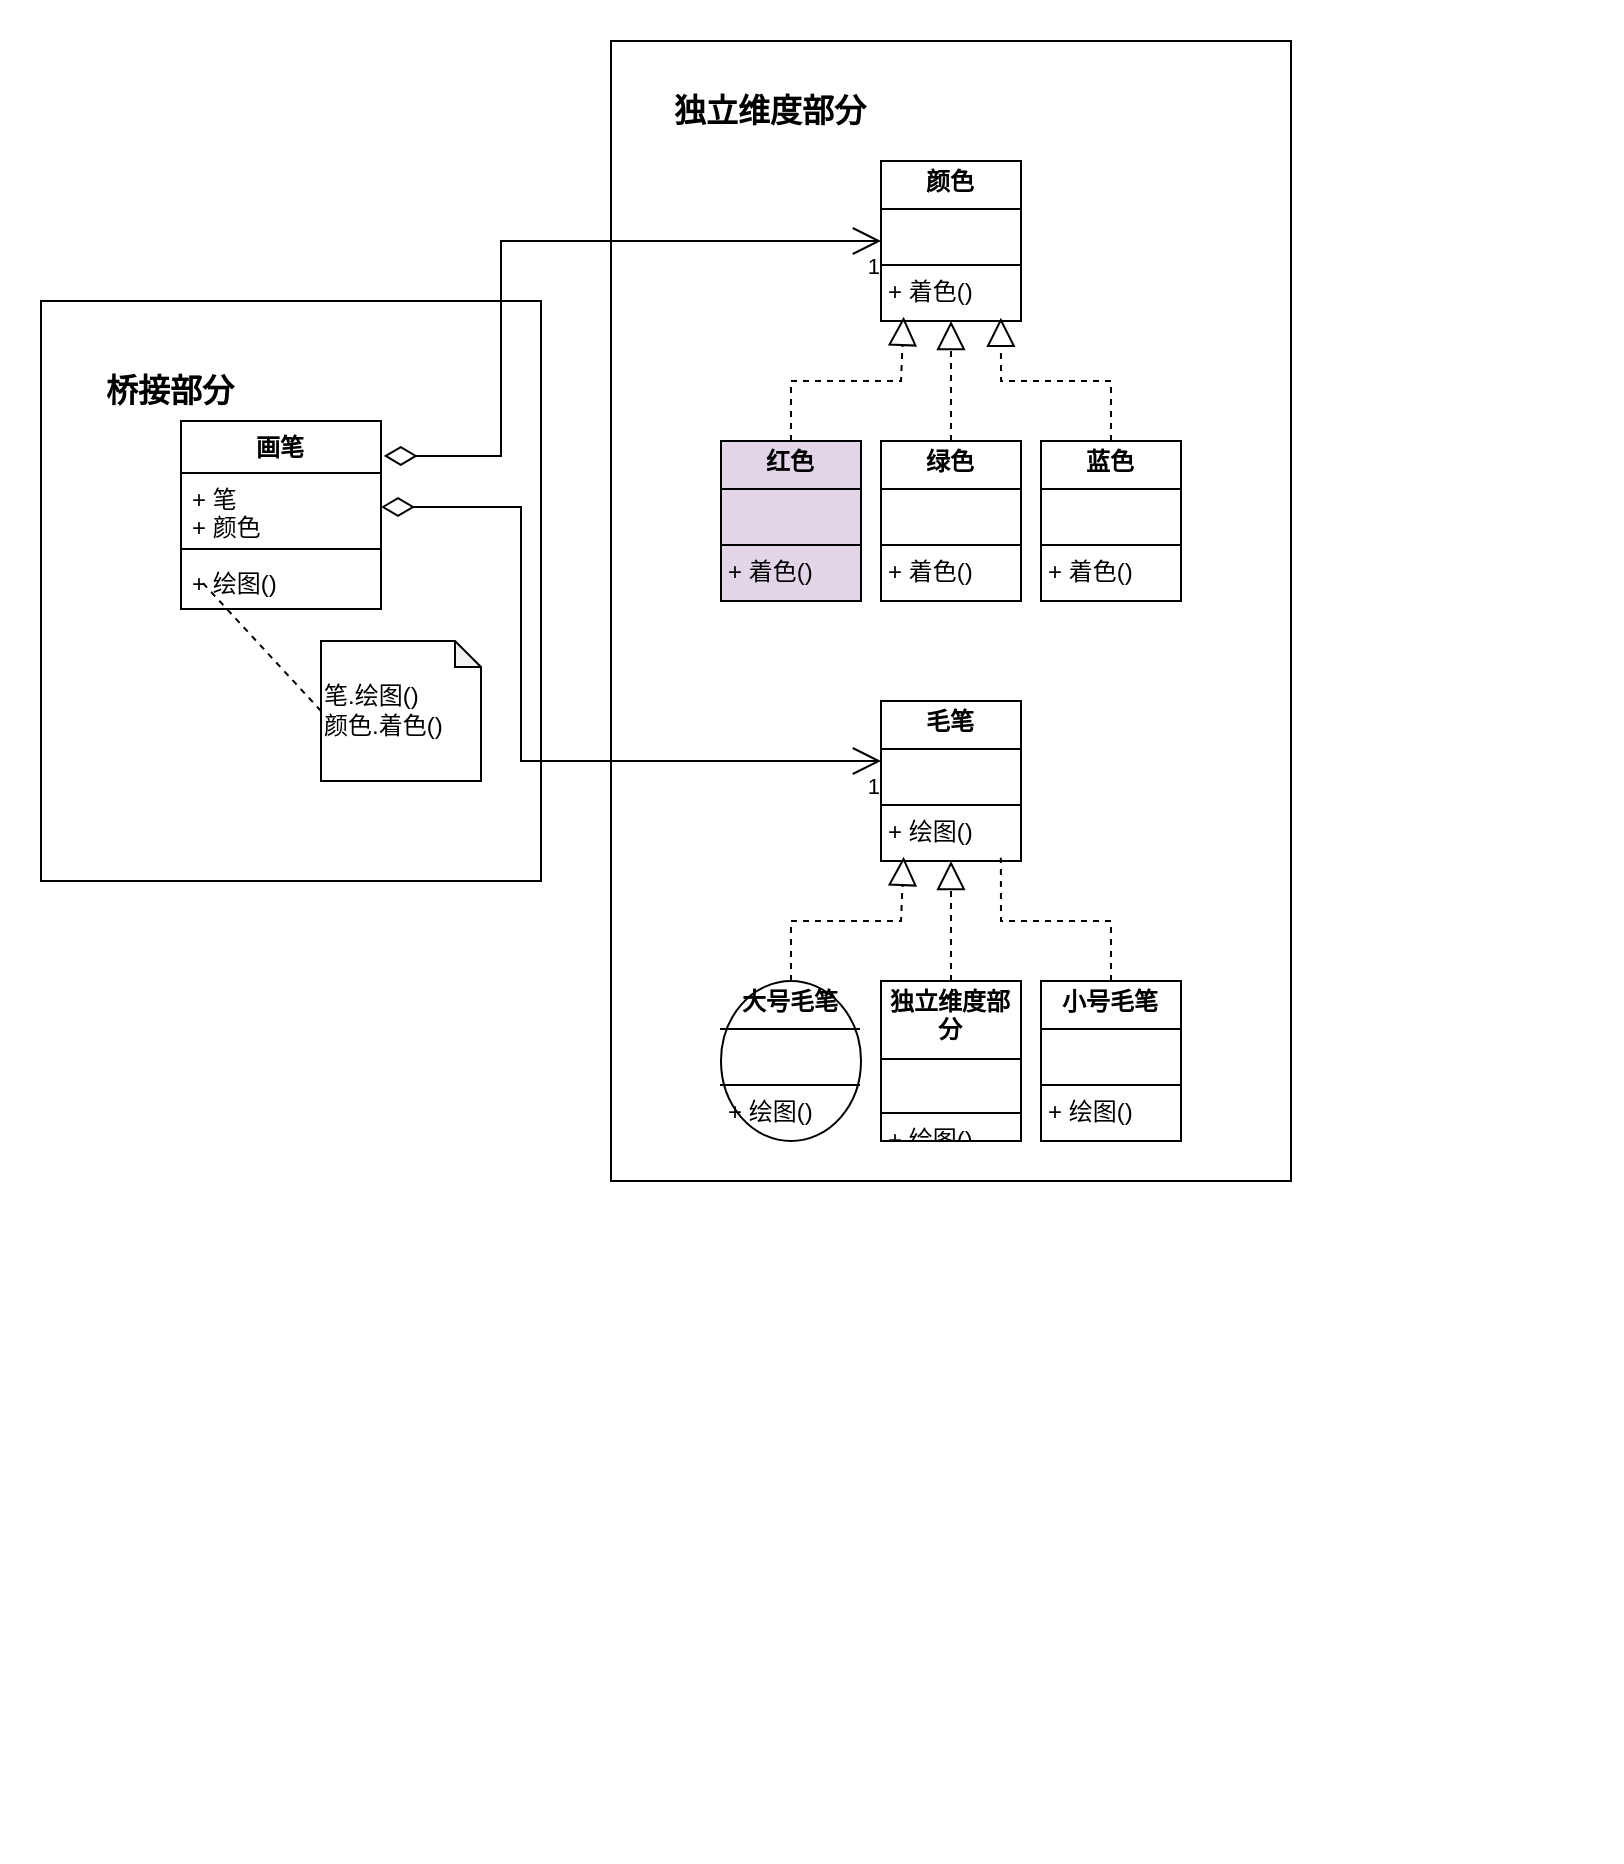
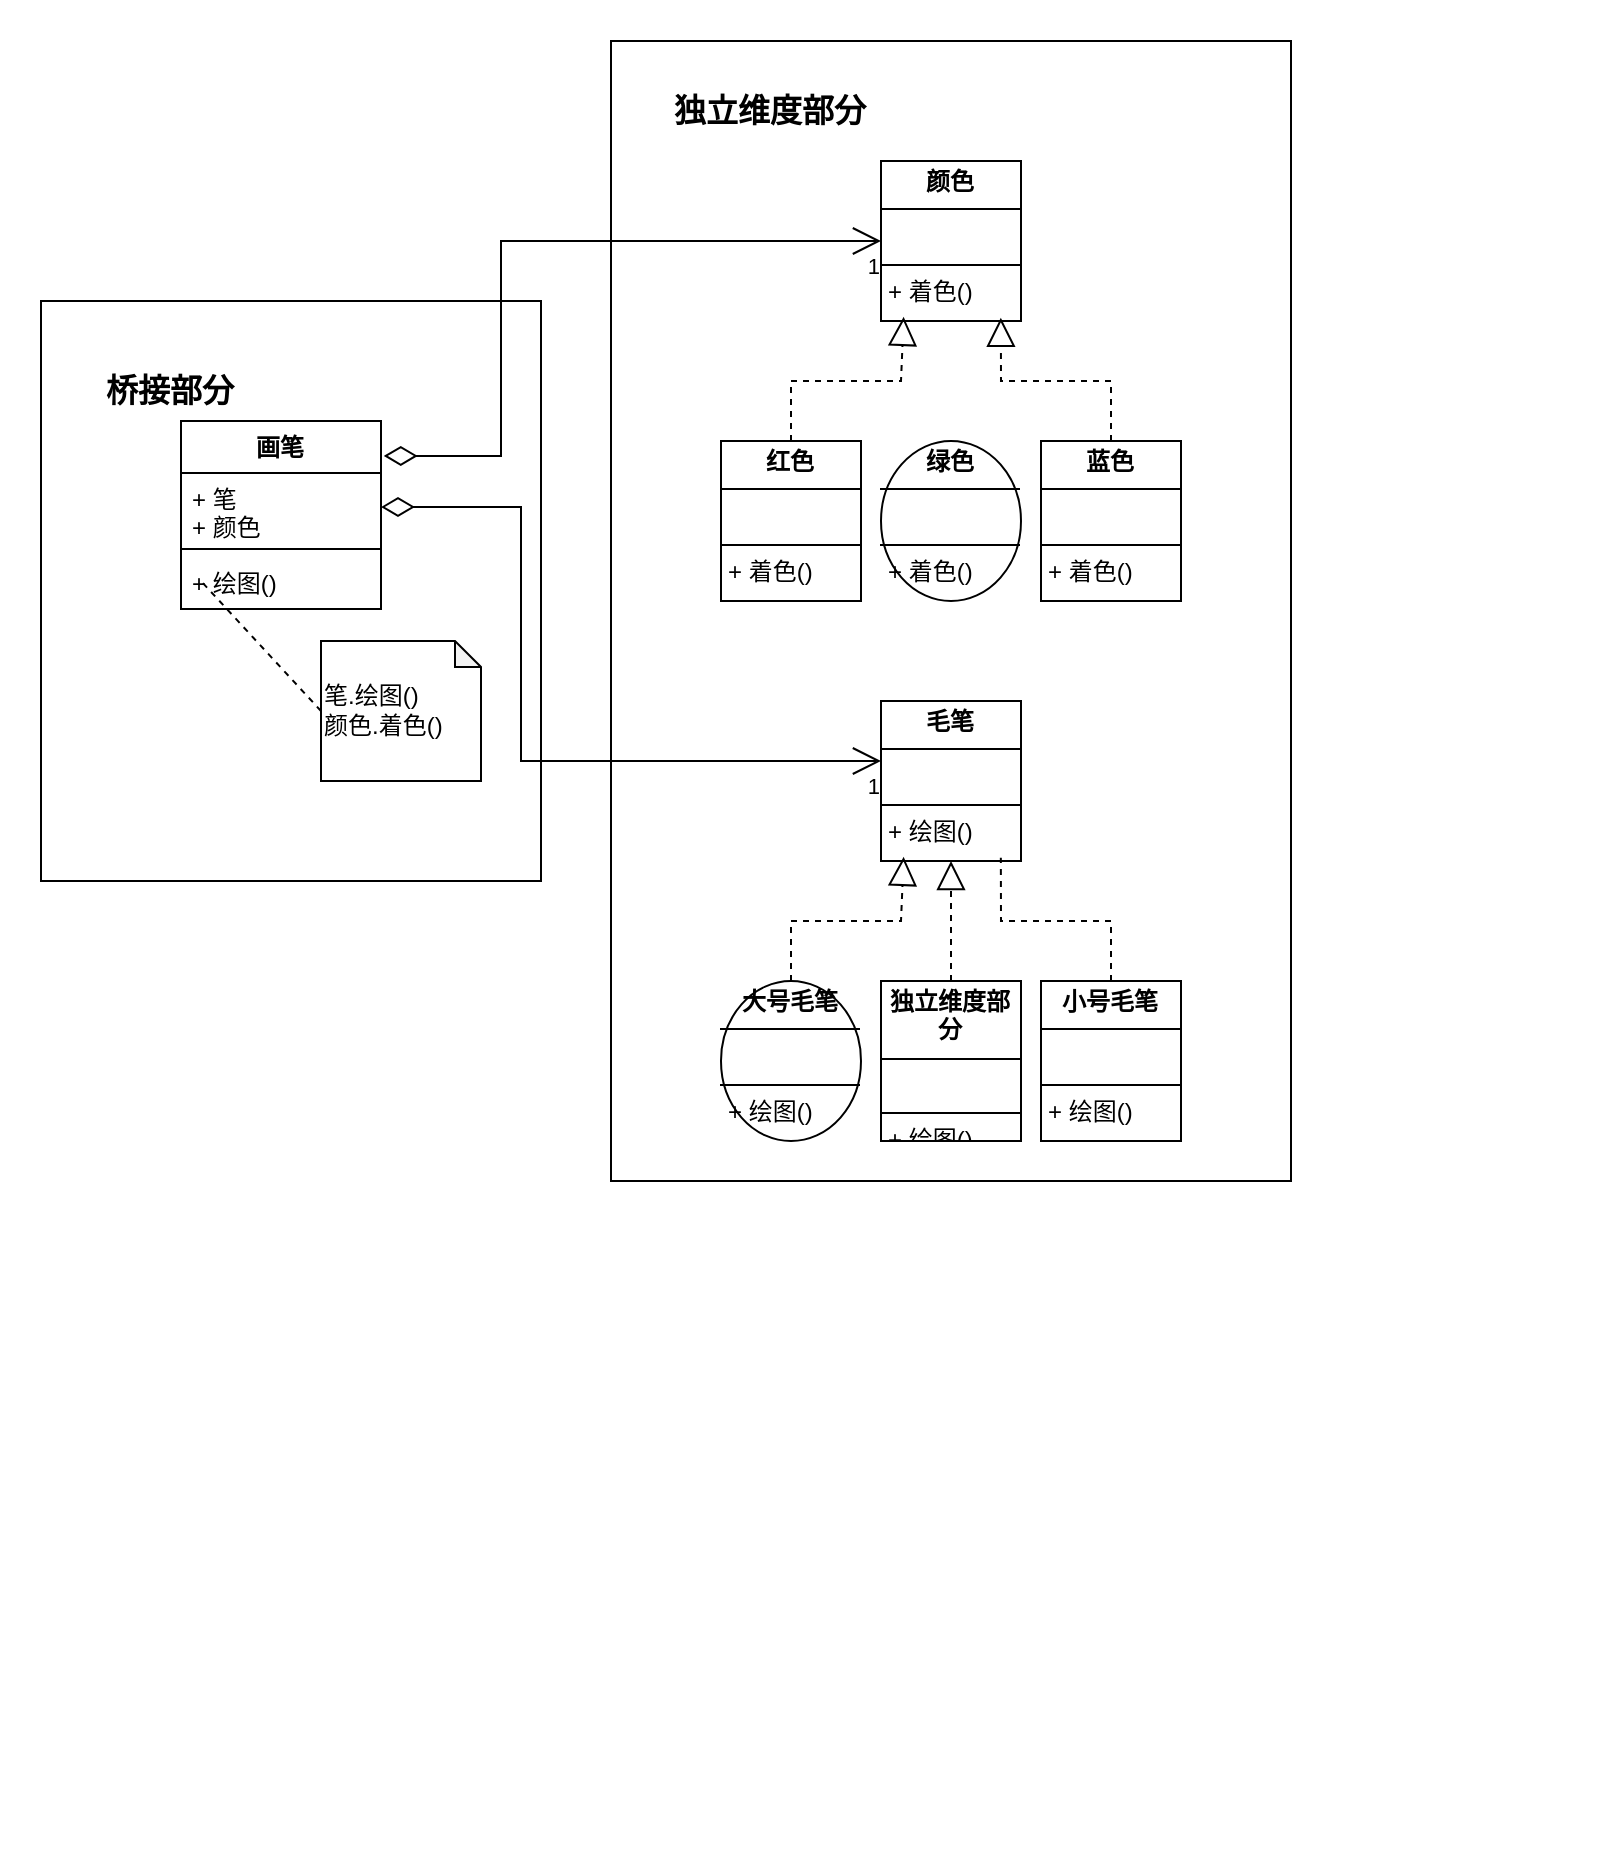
edge "绿色 + 着色()" -> "颜色 + 着色()": removed
node "红色 + 着色()": fillcolor #e1d5e7 -> #ffffff
node "绿色 + 着色()": shape rectangle -> ellipse
